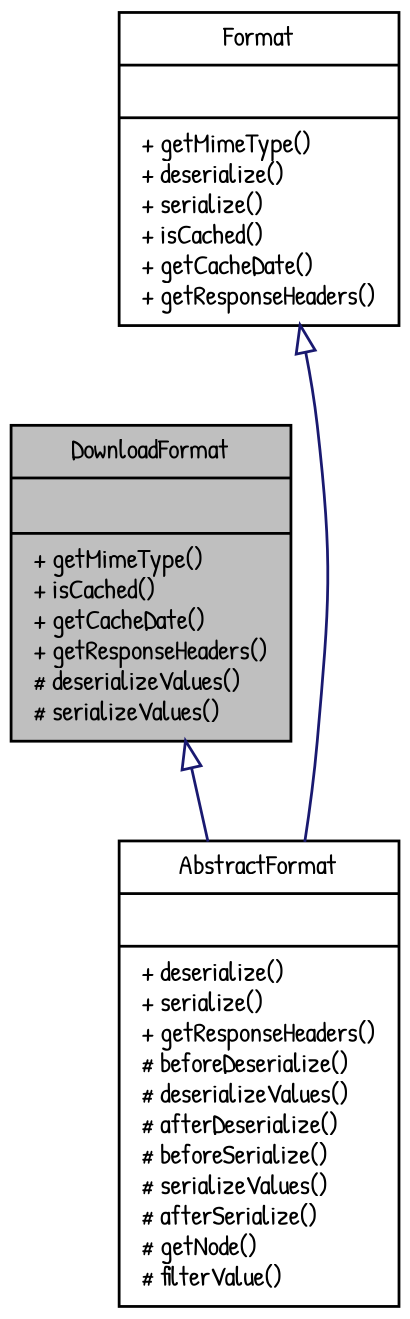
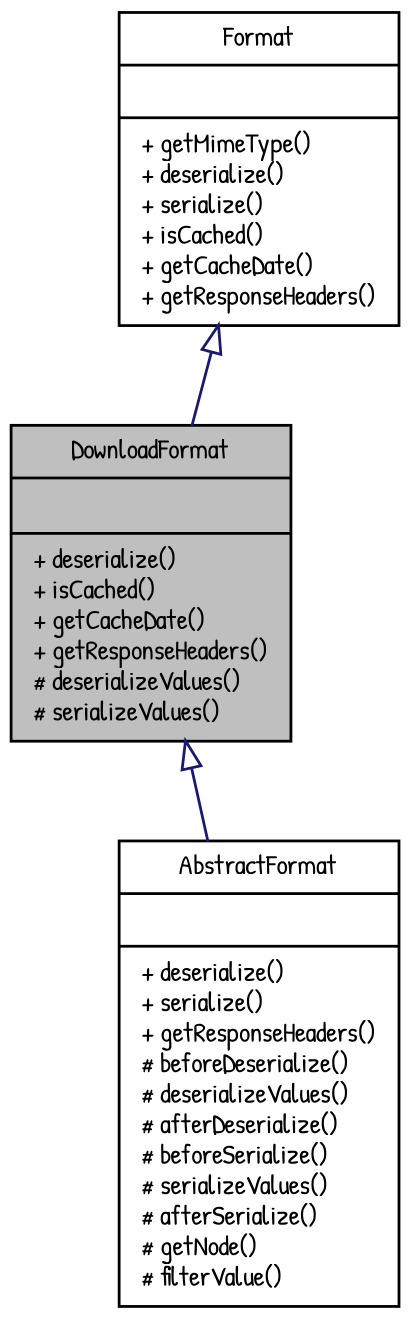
node "DownloadFormat": text "+ getMimeType()" -> "+ deserialize()"
edge "AbstractFormat" -> "Format": now "DownloadFormat" -> "Format"
